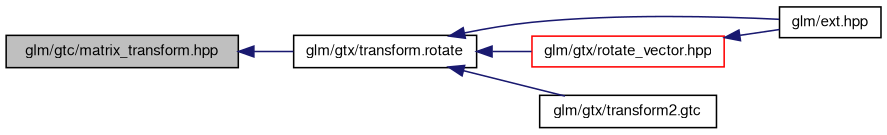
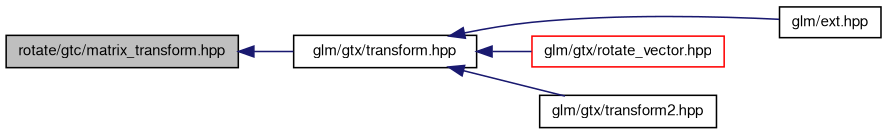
edge "glm/ext.hpp" -> "glm/gtx/rotate_vector.hpp": removed
node "glm/gtc/matrix_transform.hpp": label "glm/gtc/matrix_transform.hpp" -> "rotate/gtc/matrix_transform.hpp"
node "glm/gtx/transform.rotate": label "glm/gtx/transform.rotate" -> "glm/gtx/transform.hpp"
node "glm/gtx/transform2.gtc": label "glm/gtx/transform2.gtc" -> "glm/gtx/transform2.hpp"
